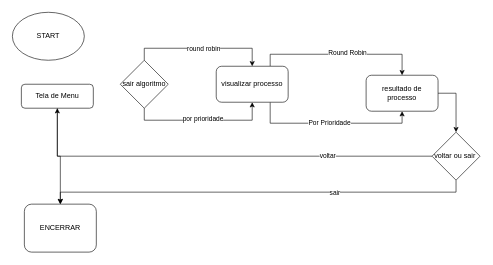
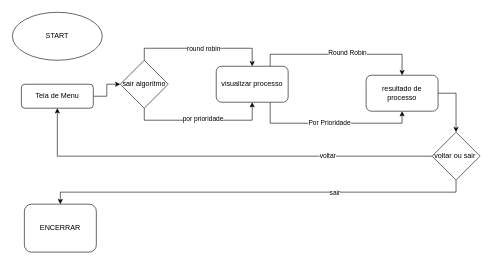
node "START": size 72x48 -> 90x48
edge "Tela de Menu" -> "ENCERRAR": now "Tela de Menu" -> "sair algoritmo"
